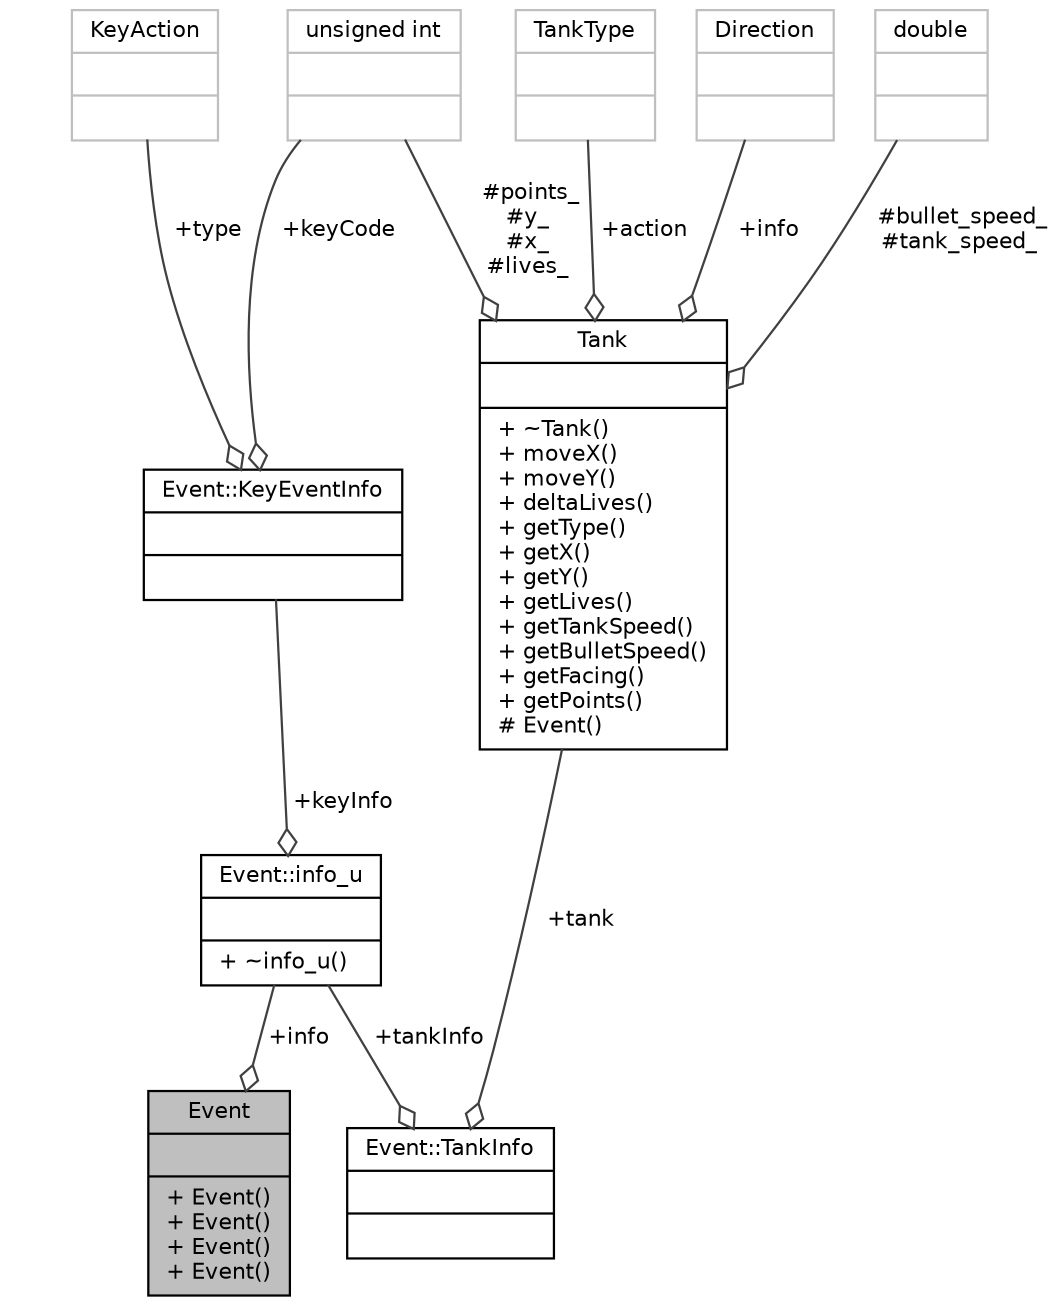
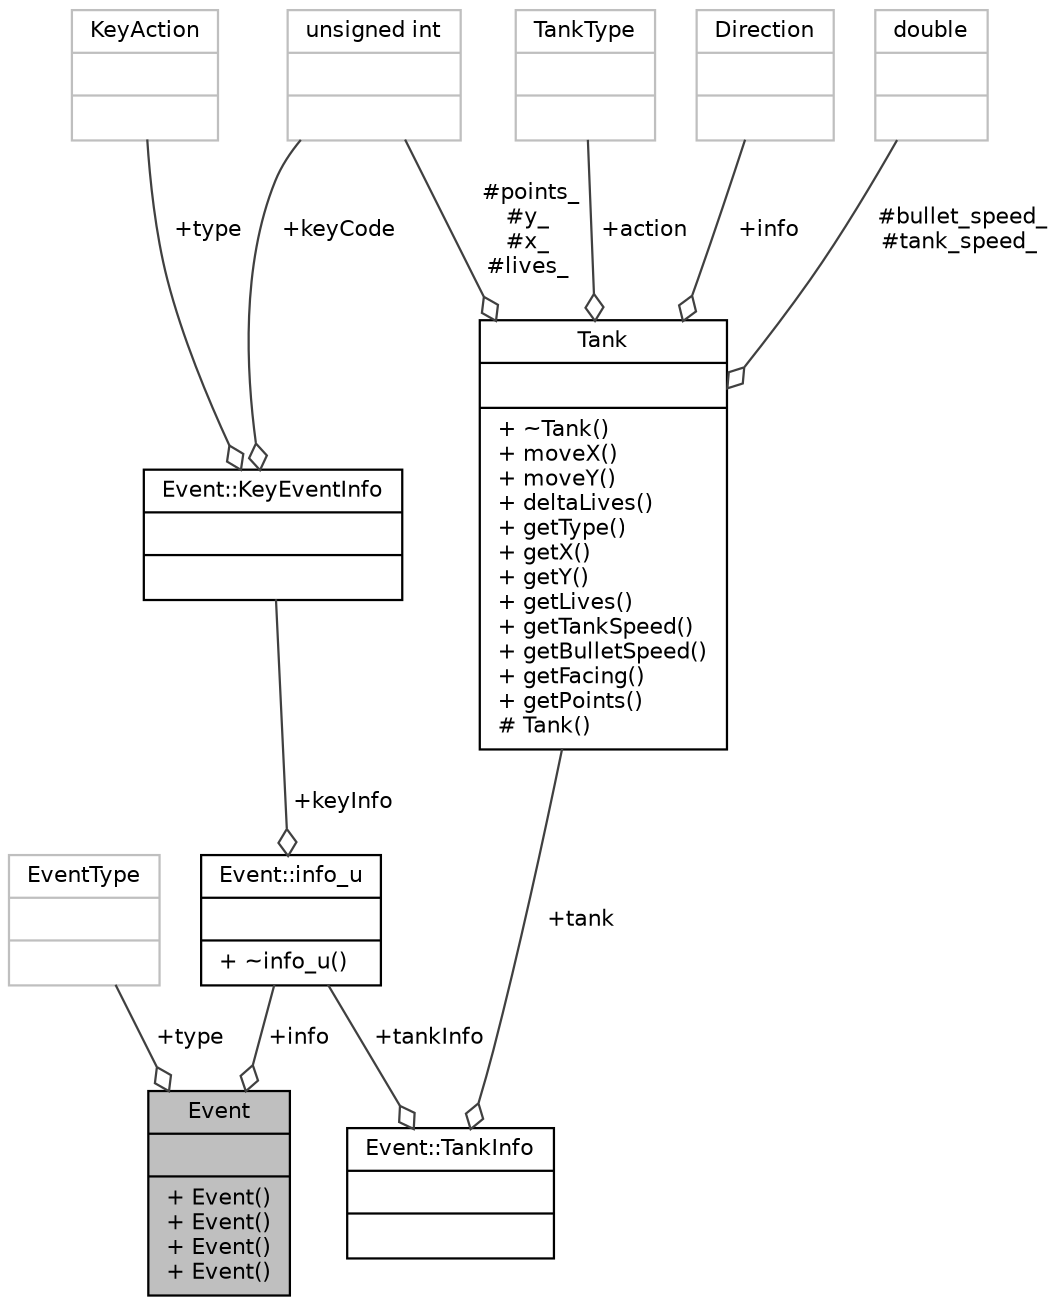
node "Tank": text "# Event()" -> "# Tank()"
node "EventType": added
